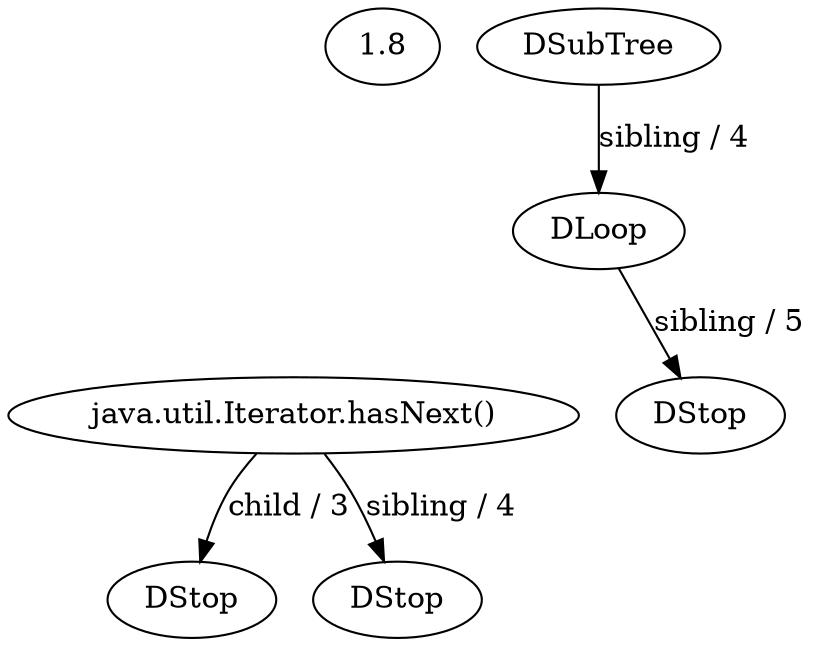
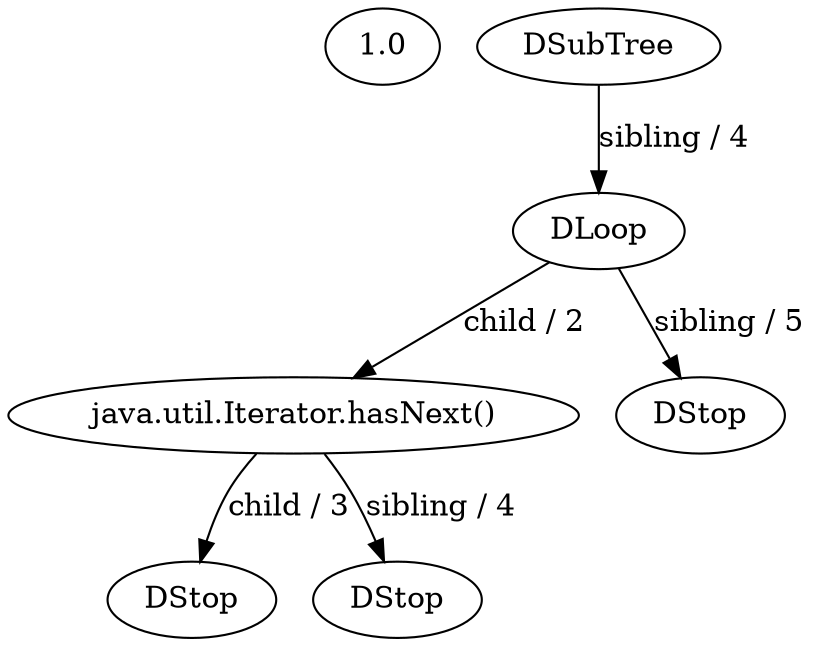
node "1.8": label "1.8" -> "1.0"
edge "DLoop" -> "java.util.Iterator.hasNext()": added, label "child / 2"
